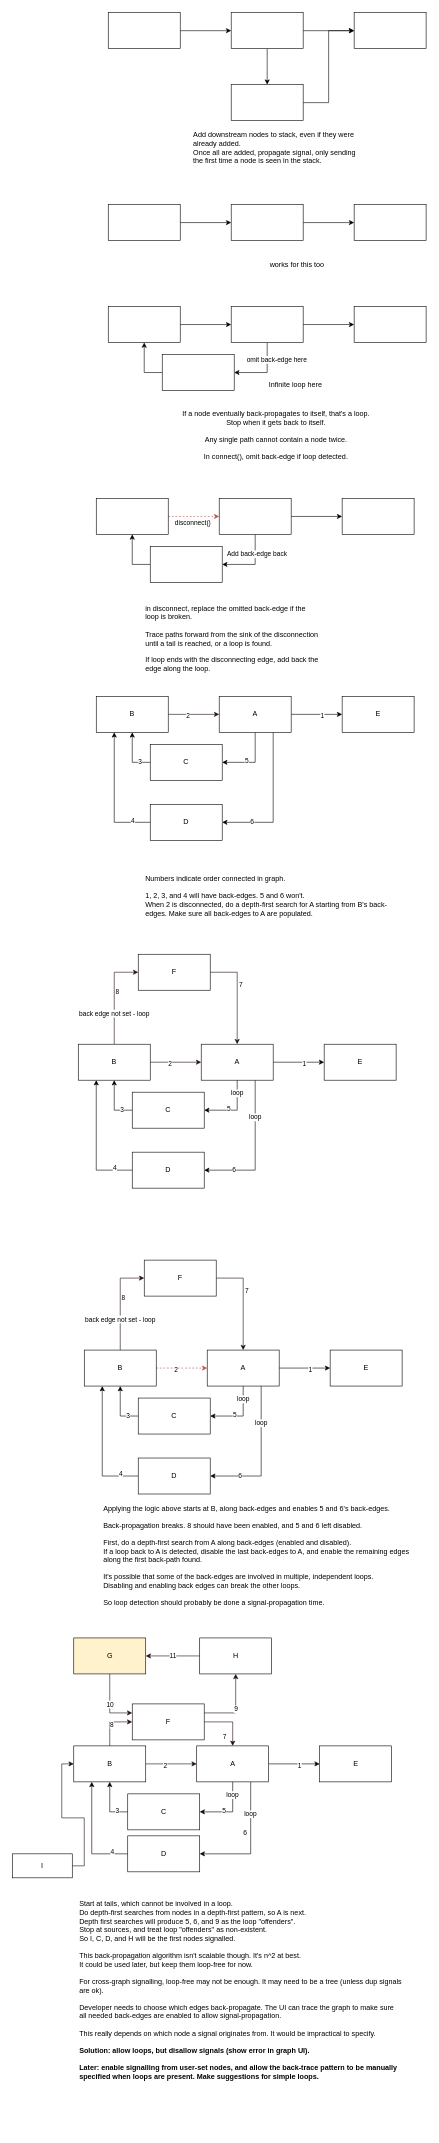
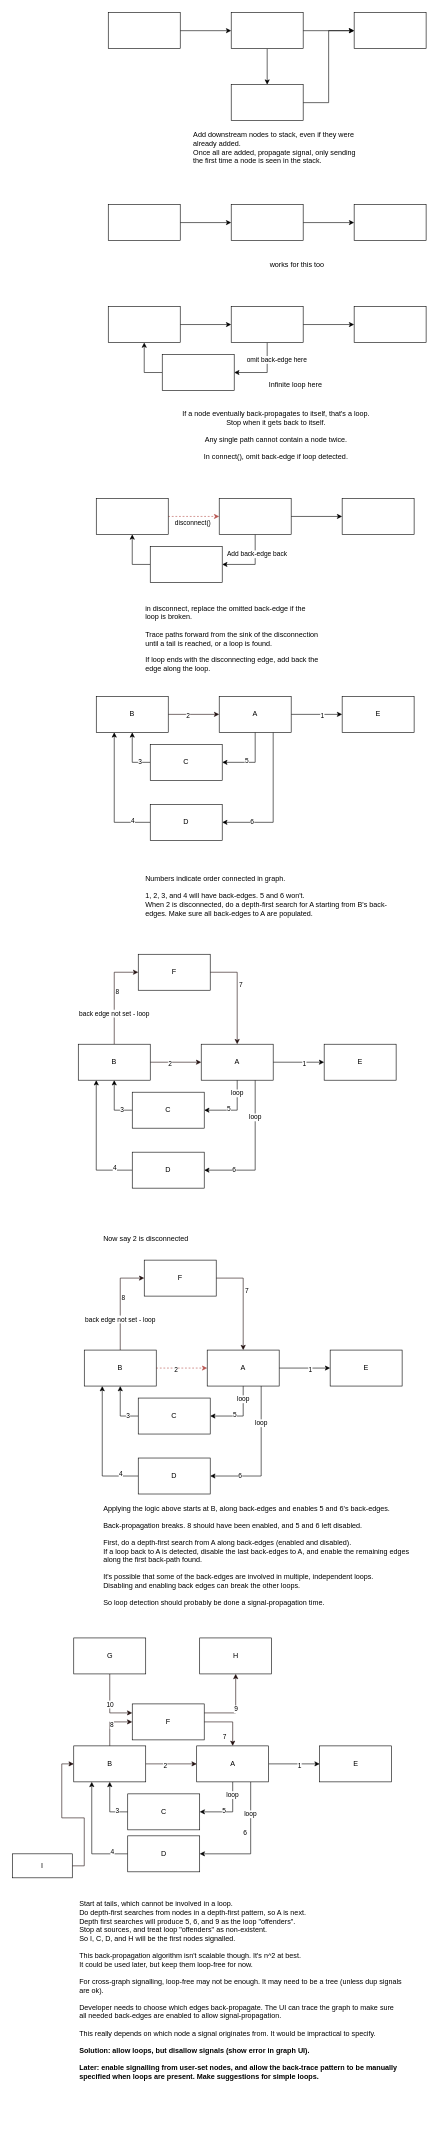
node "Now say 2 is disconnected": added
node "G": fillcolor #fff2cc -> #ffffff
edge "H" -> "G": removed, label "11"
